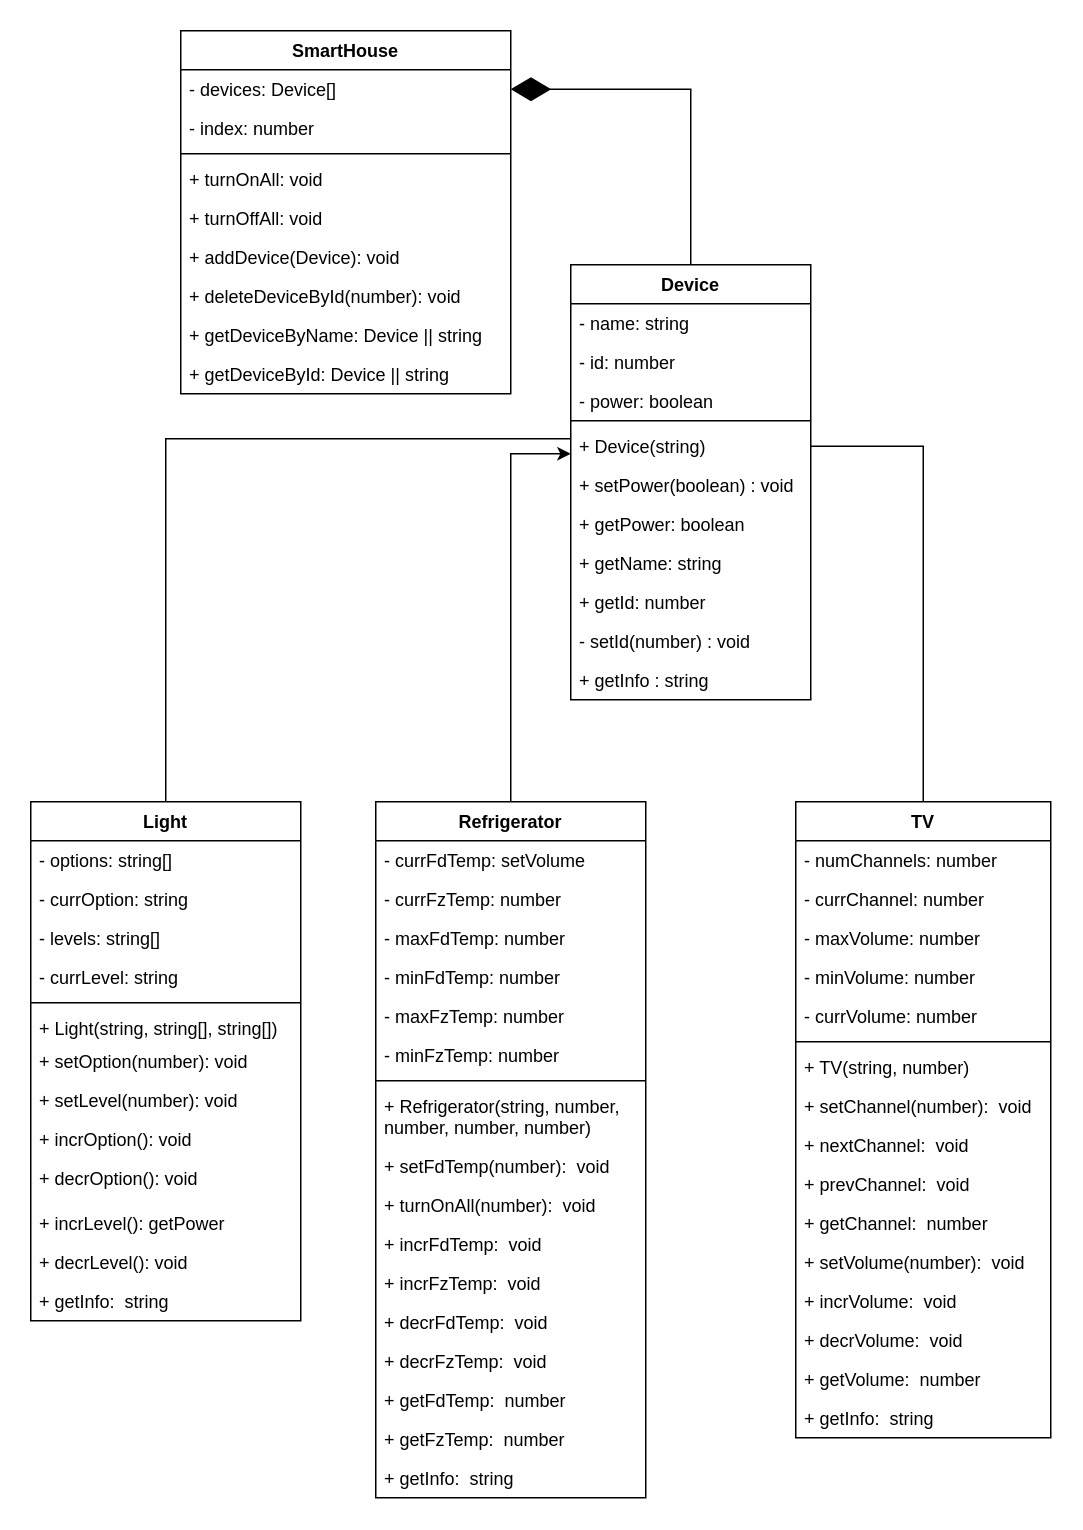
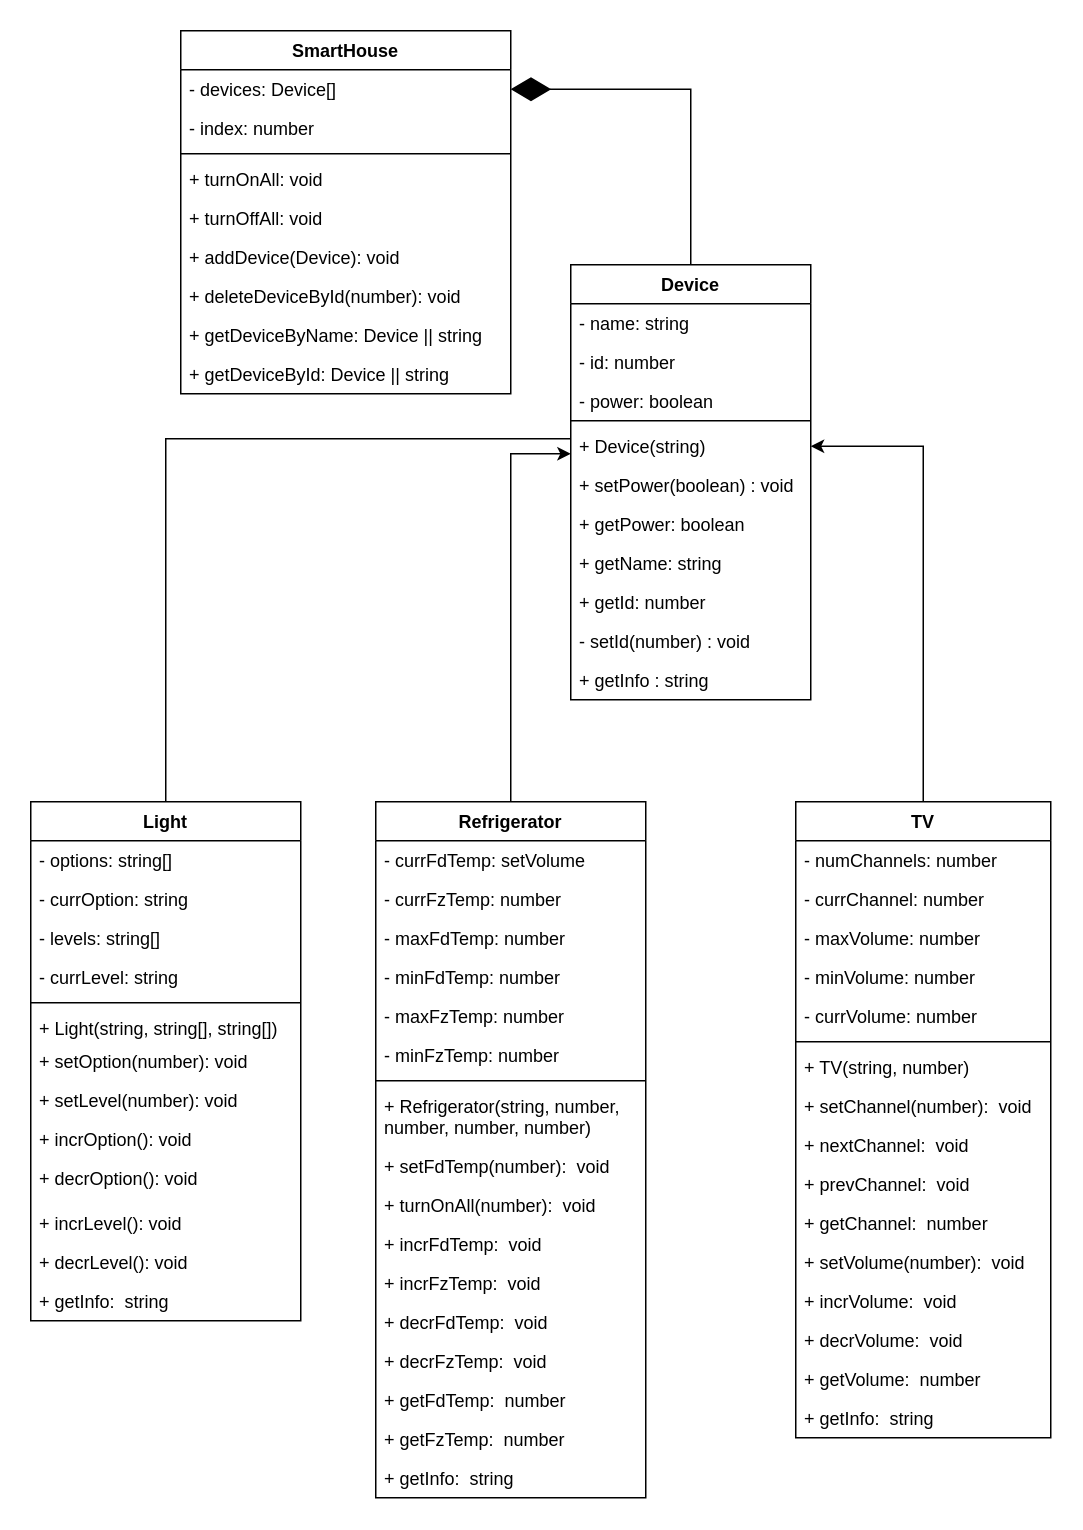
edge "+ Device(string)" -- "TV": arrowhead none -> classic
node "+ incrLevel(): getPower": label "+ incrLevel(): getPower" -> "+ incrLevel(): void"
